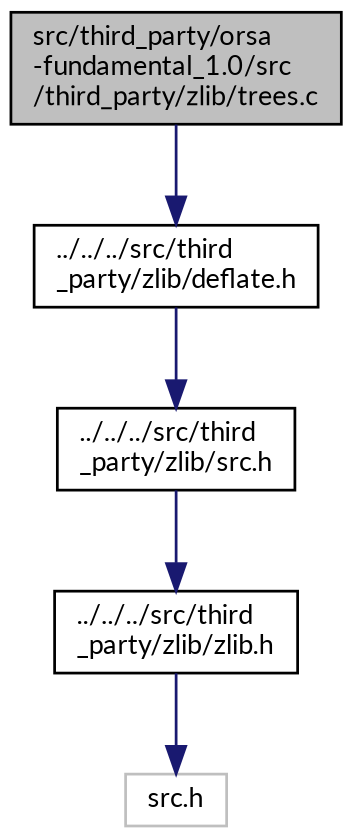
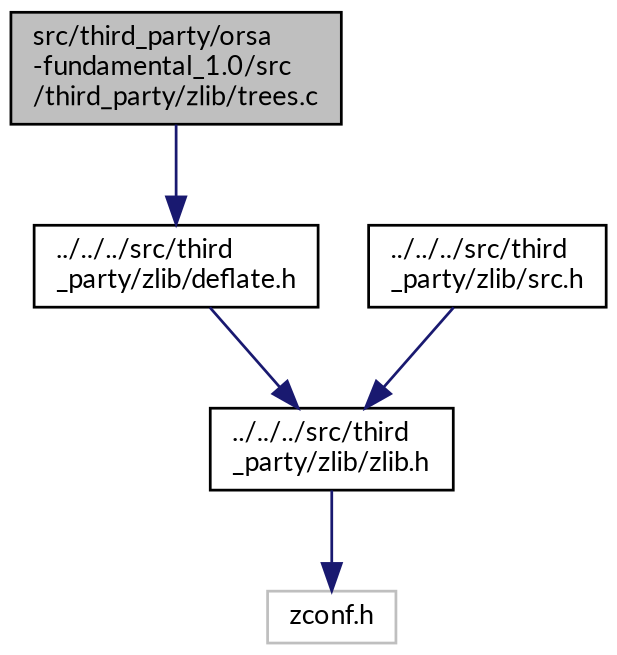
edge "../../../src/third _party/zlib/deflate.h" -> "../../../src/third _party/zlib/src.h": now "../../../src/third _party/zlib/deflate.h" -> "../../../src/third _party/zlib/zlib.h"
node "src.h": label "src.h" -> "zconf.h"
